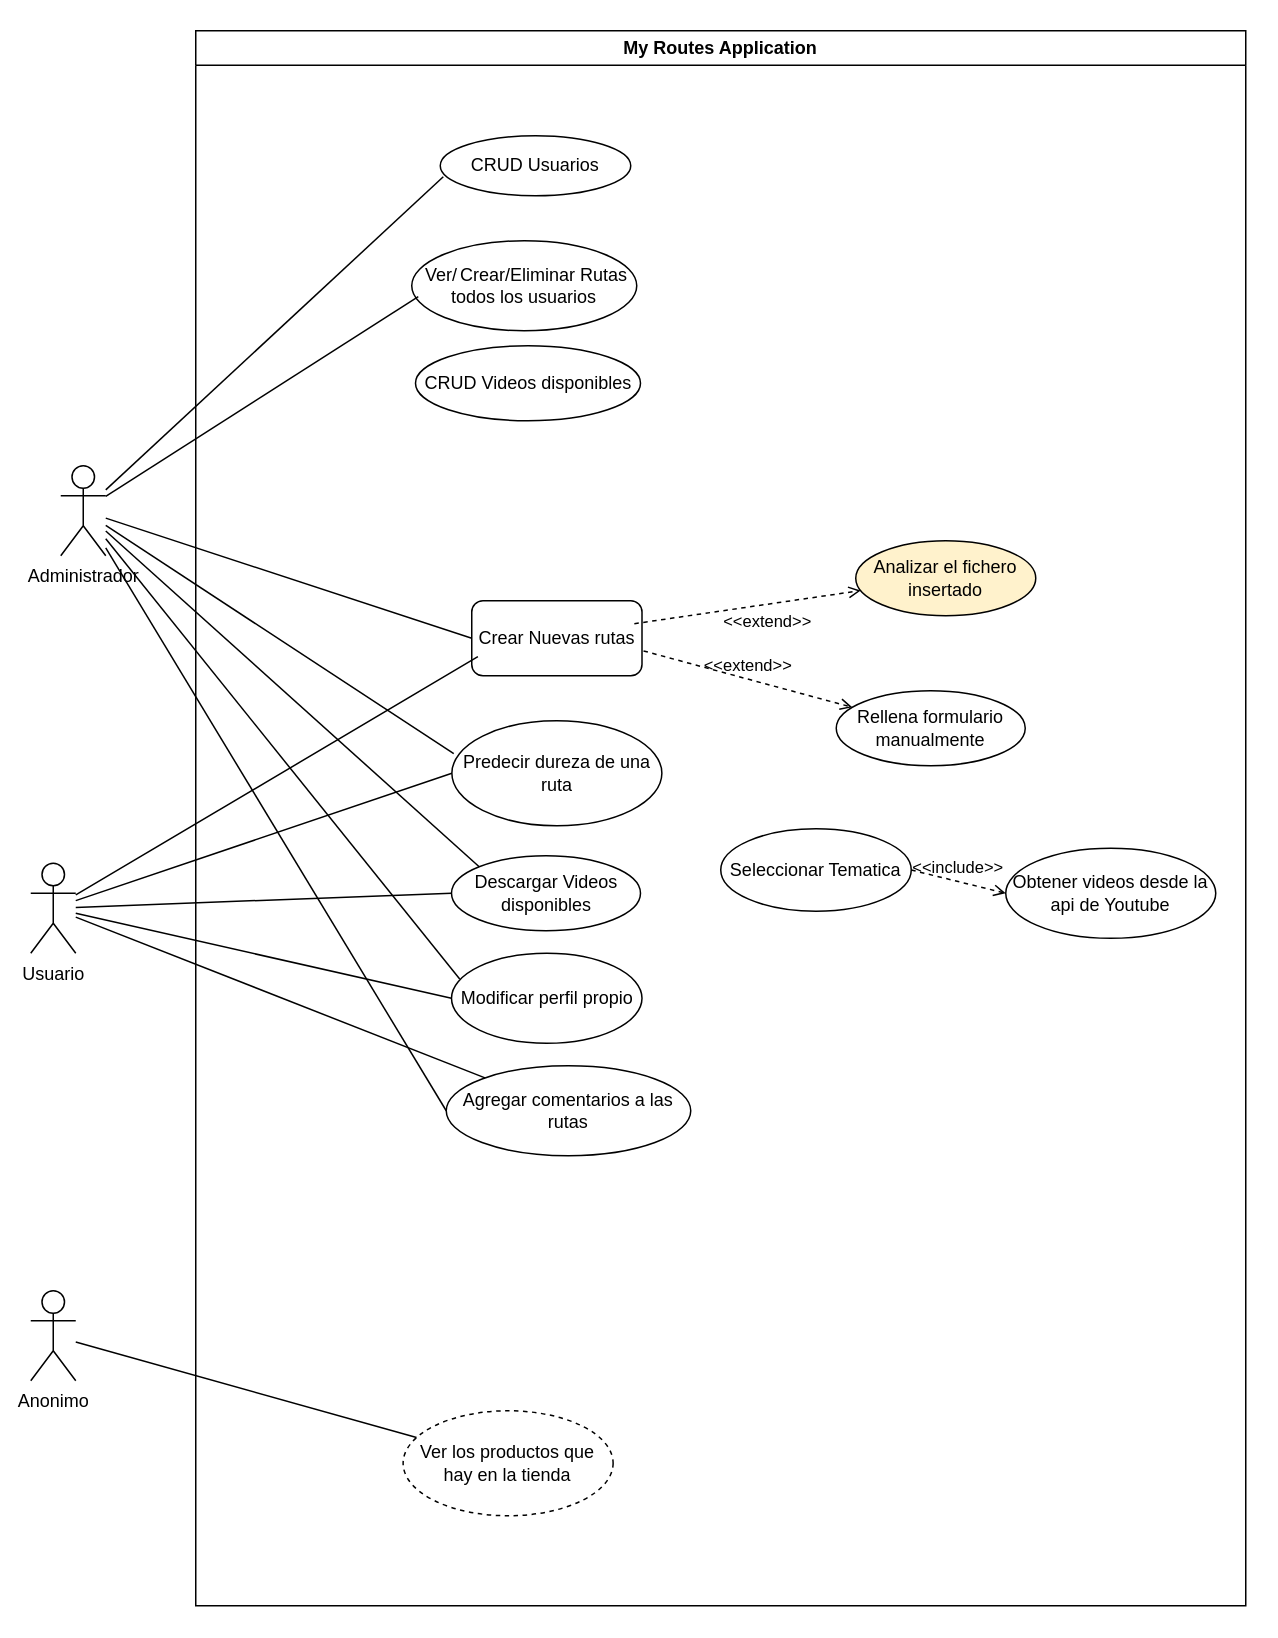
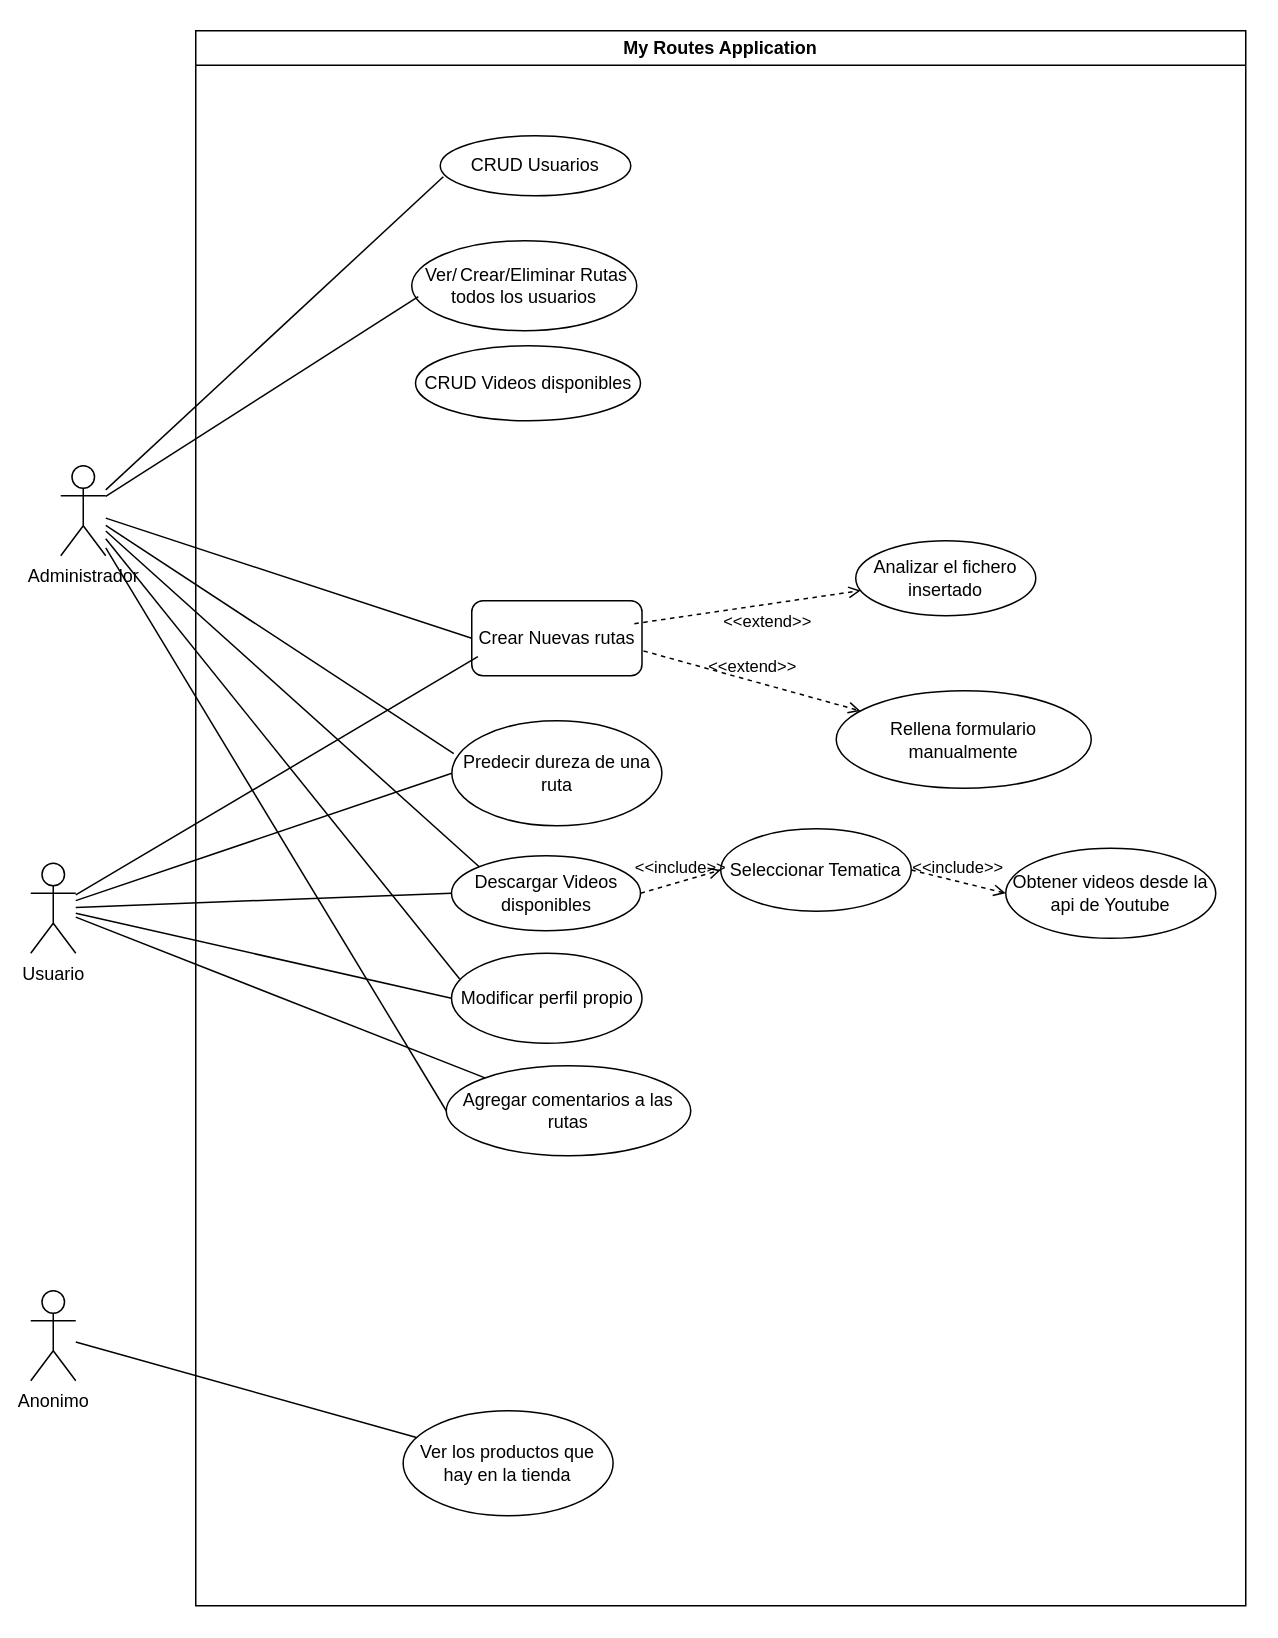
node "Analizar el fichero insertado": fillcolor #fff2cc -> #ffffff
node "Rellena formulario manualmente": size 189x75 -> 255x98
edge "Descargar Videos disponibles" -> "Seleccionar Tematica": added, label "<<include>>"
node "Ver los productos que hay en la tienda": style dashed -> solid
